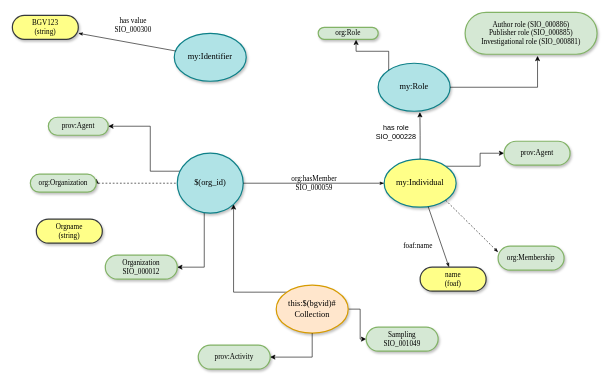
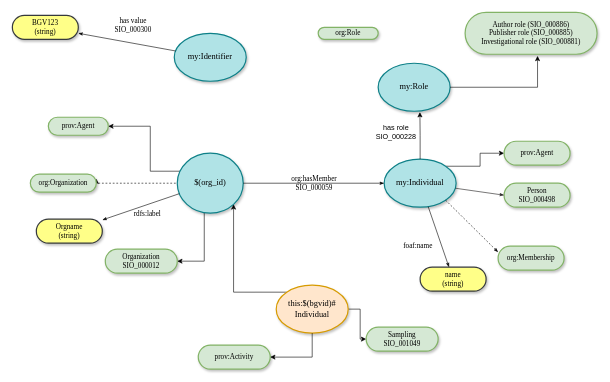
edge "my:Role" -> "org:Role": removed
node "my:Individual": fillcolor #ffff88 -> #b0e3e6
edge "my:Individual" -> "Person SIO_000498": added
node "Person SIO_000498": added
edge "$(org_id)" -> "Orgname (string)": added, label "rdfs:label"
node "Organization SIO_000012": moved (141, 267) -> (141, 261)
node "name (foaf)": label "name (foaf)" -> "name (string)"
node "this:$(bgvid)# Collection": label "this:$(bgvid)# Collection" -> "this:$(bgvid)# Individual"
